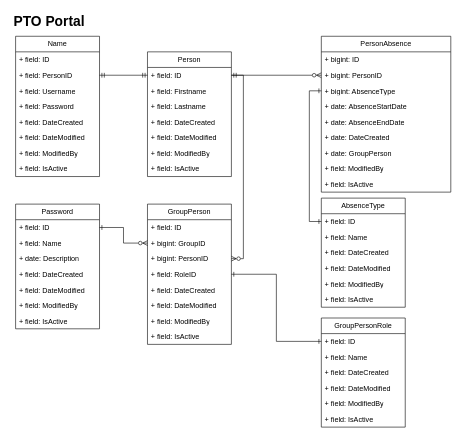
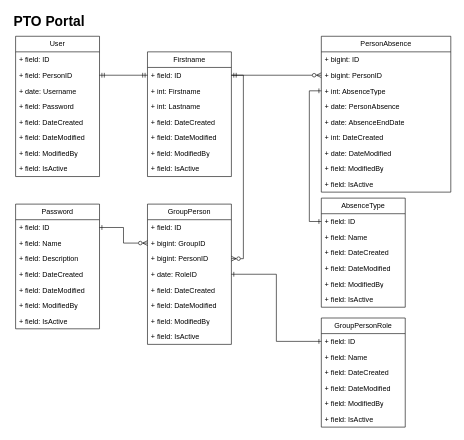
node "Name": label "Name" -> "User"
node "Person": label "Person" -> "Firstname"
node "+ field: Username": label "+ field: Username" -> "+ date: Username"
node "+ field: Firstname": label "+ field: Firstname" -> "+ int: Firstname"
node "+ bigint: AbsenceType": label "+ bigint: AbsenceType" -> "+ int: AbsenceType"
node "+ field: Lastname": label "+ field: Lastname" -> "+ int: Lastname"
node "+ date: AbsenceStartDate": label "+ date: AbsenceStartDate" -> "+ date: PersonAbsence"
node "+ date: DateCreated": label "+ date: DateCreated" -> "+ int: DateCreated"
node "+ date: GroupPerson": label "+ date: GroupPerson" -> "+ date: DateModified"
node "+ date: Description": label "+ date: Description" -> "+ field: Description"
node "+ field: RoleID": label "+ field: RoleID" -> "+ date: RoleID"
